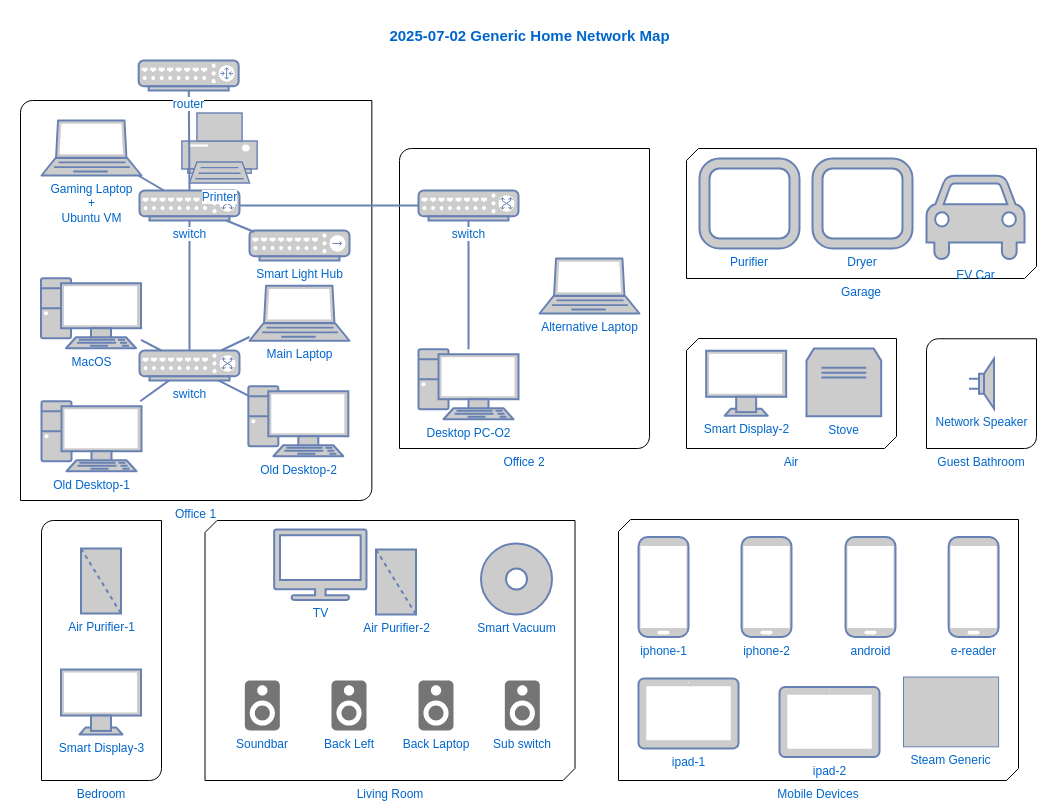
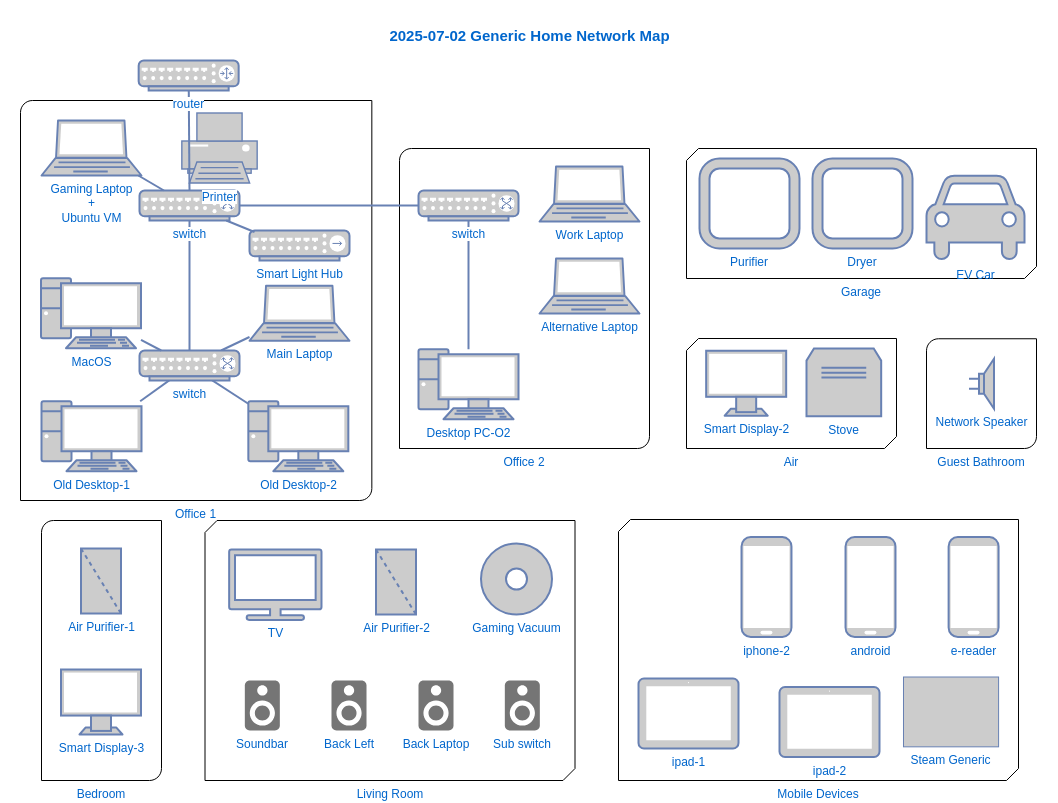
node "Work Laptop": added
node "Old Desktop-2": moved (298, 421) -> (298, 436)
node "TV": moved (320, 565) -> (275, 585)
node "iphone-1": removed
node "Smart Vacuum": label "Smart Vacuum" -> "Gaming Vacuum"
